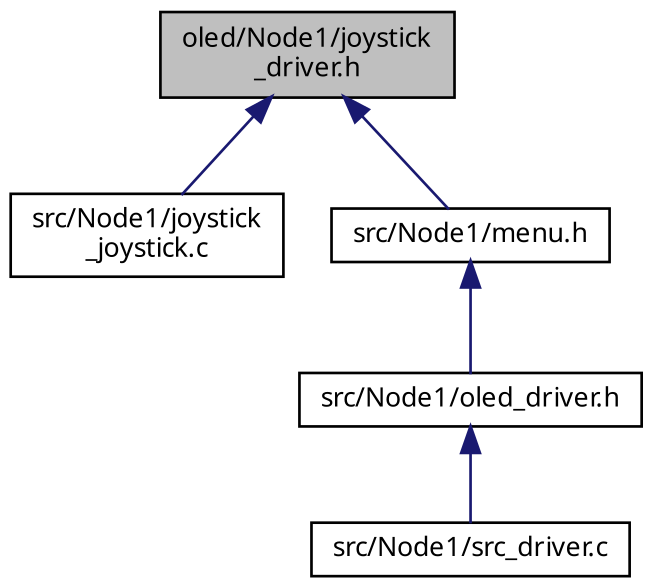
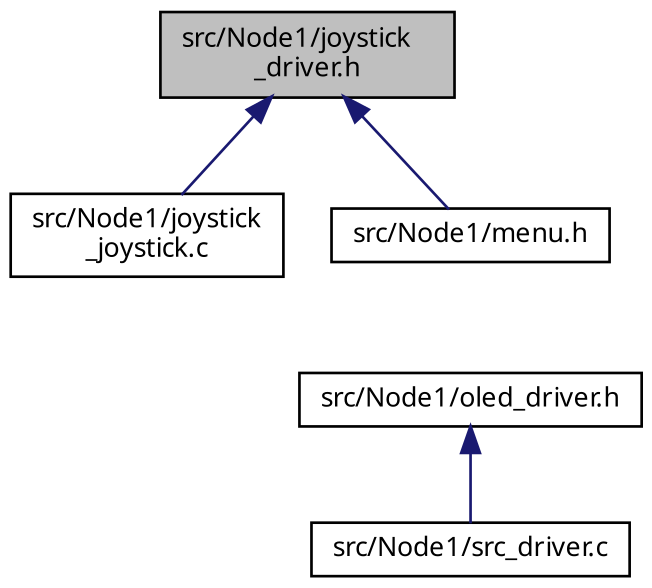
node "oled/Node1/joystick _driver.h": label "oled/Node1/joystick _driver.h" -> "src/Node1/joystick _driver.h"
edge "src/Node1/oled_driver.h" -> "src/Node1/menu.h": removed
